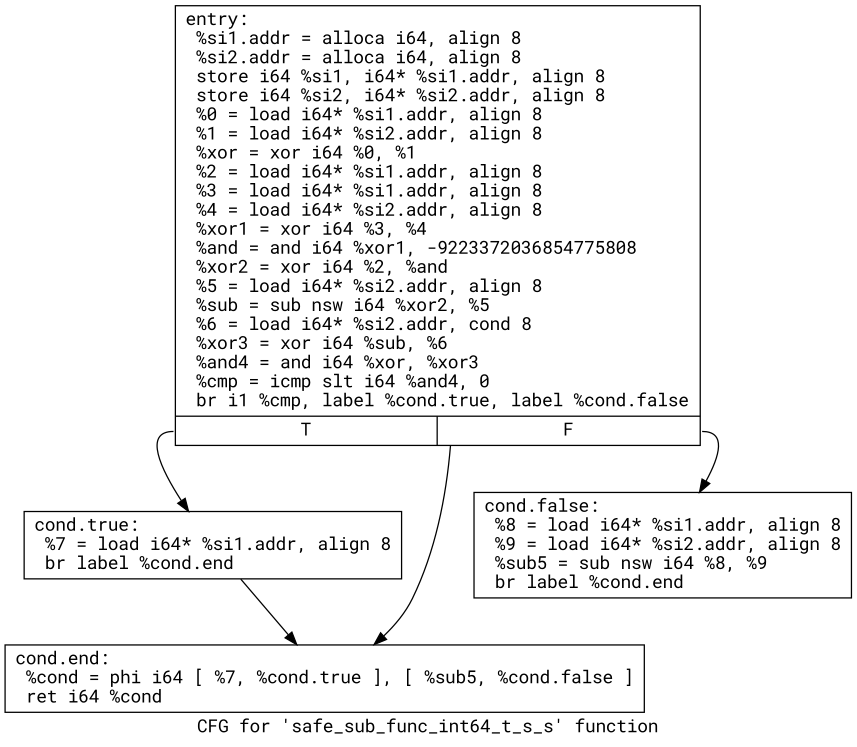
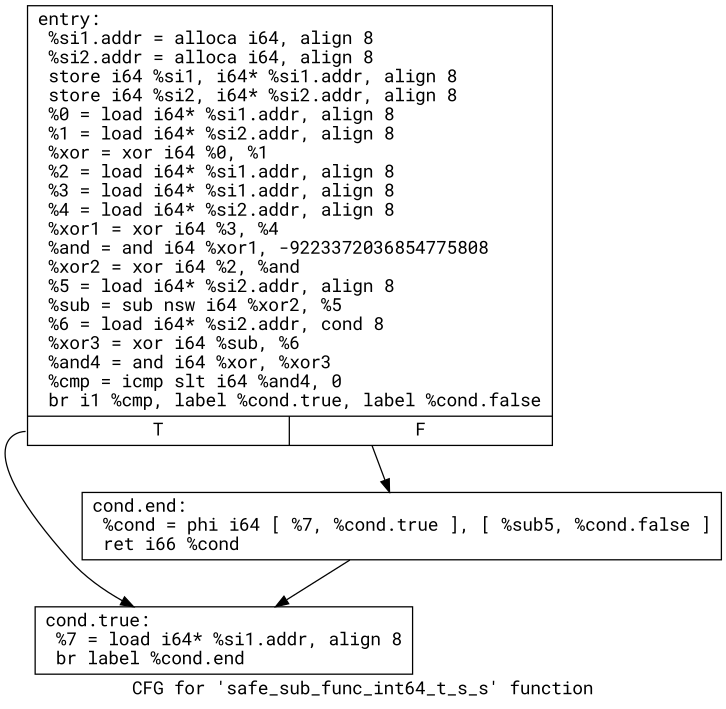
node "cond.false:": removed
edge "cond.true:" -> "cond.end:": reversed
node "cond.end:": text "ret i64 %cond" -> "ret i66 %cond"
